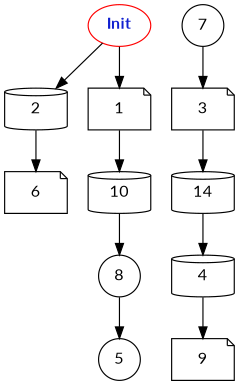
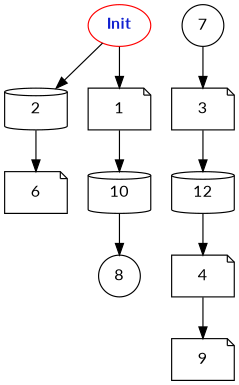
node "14": label "14" -> "12"
node "4": shape cylinder -> note
node "5": removed
